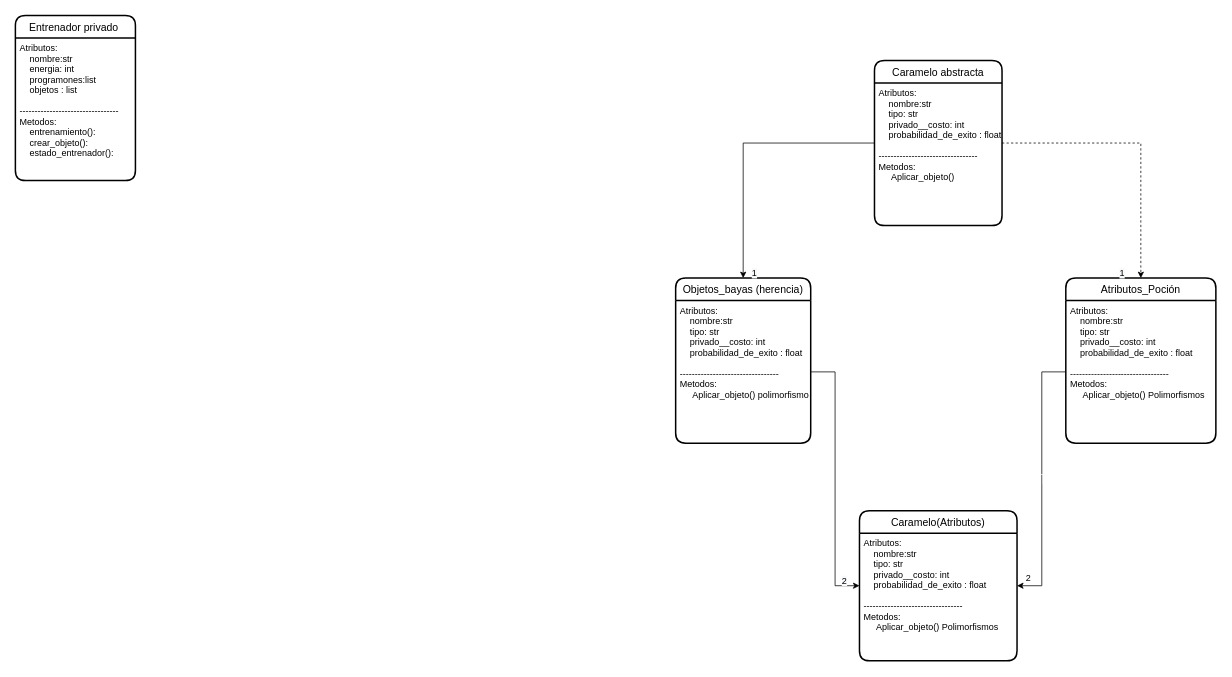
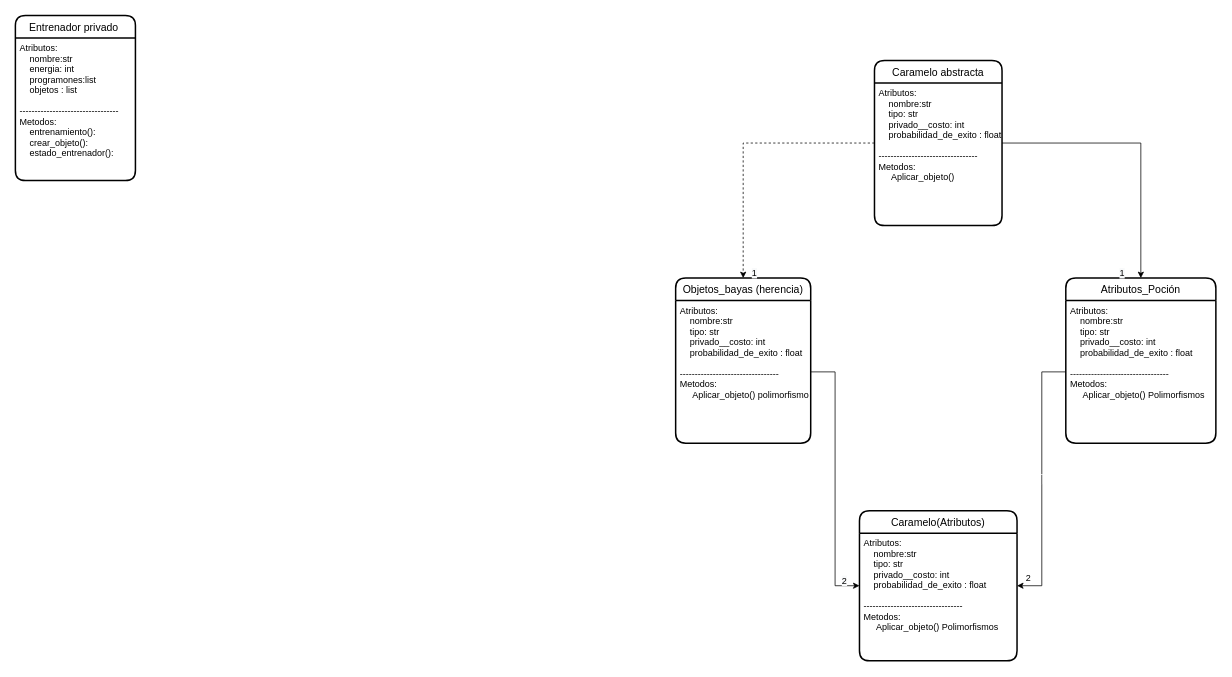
edge "Caramelo abstracta" -> "Objetos_bayas (herencia)": style solid -> dashed
edge "Caramelo abstracta" -> "Atributos_Poción": style dashed -> solid
